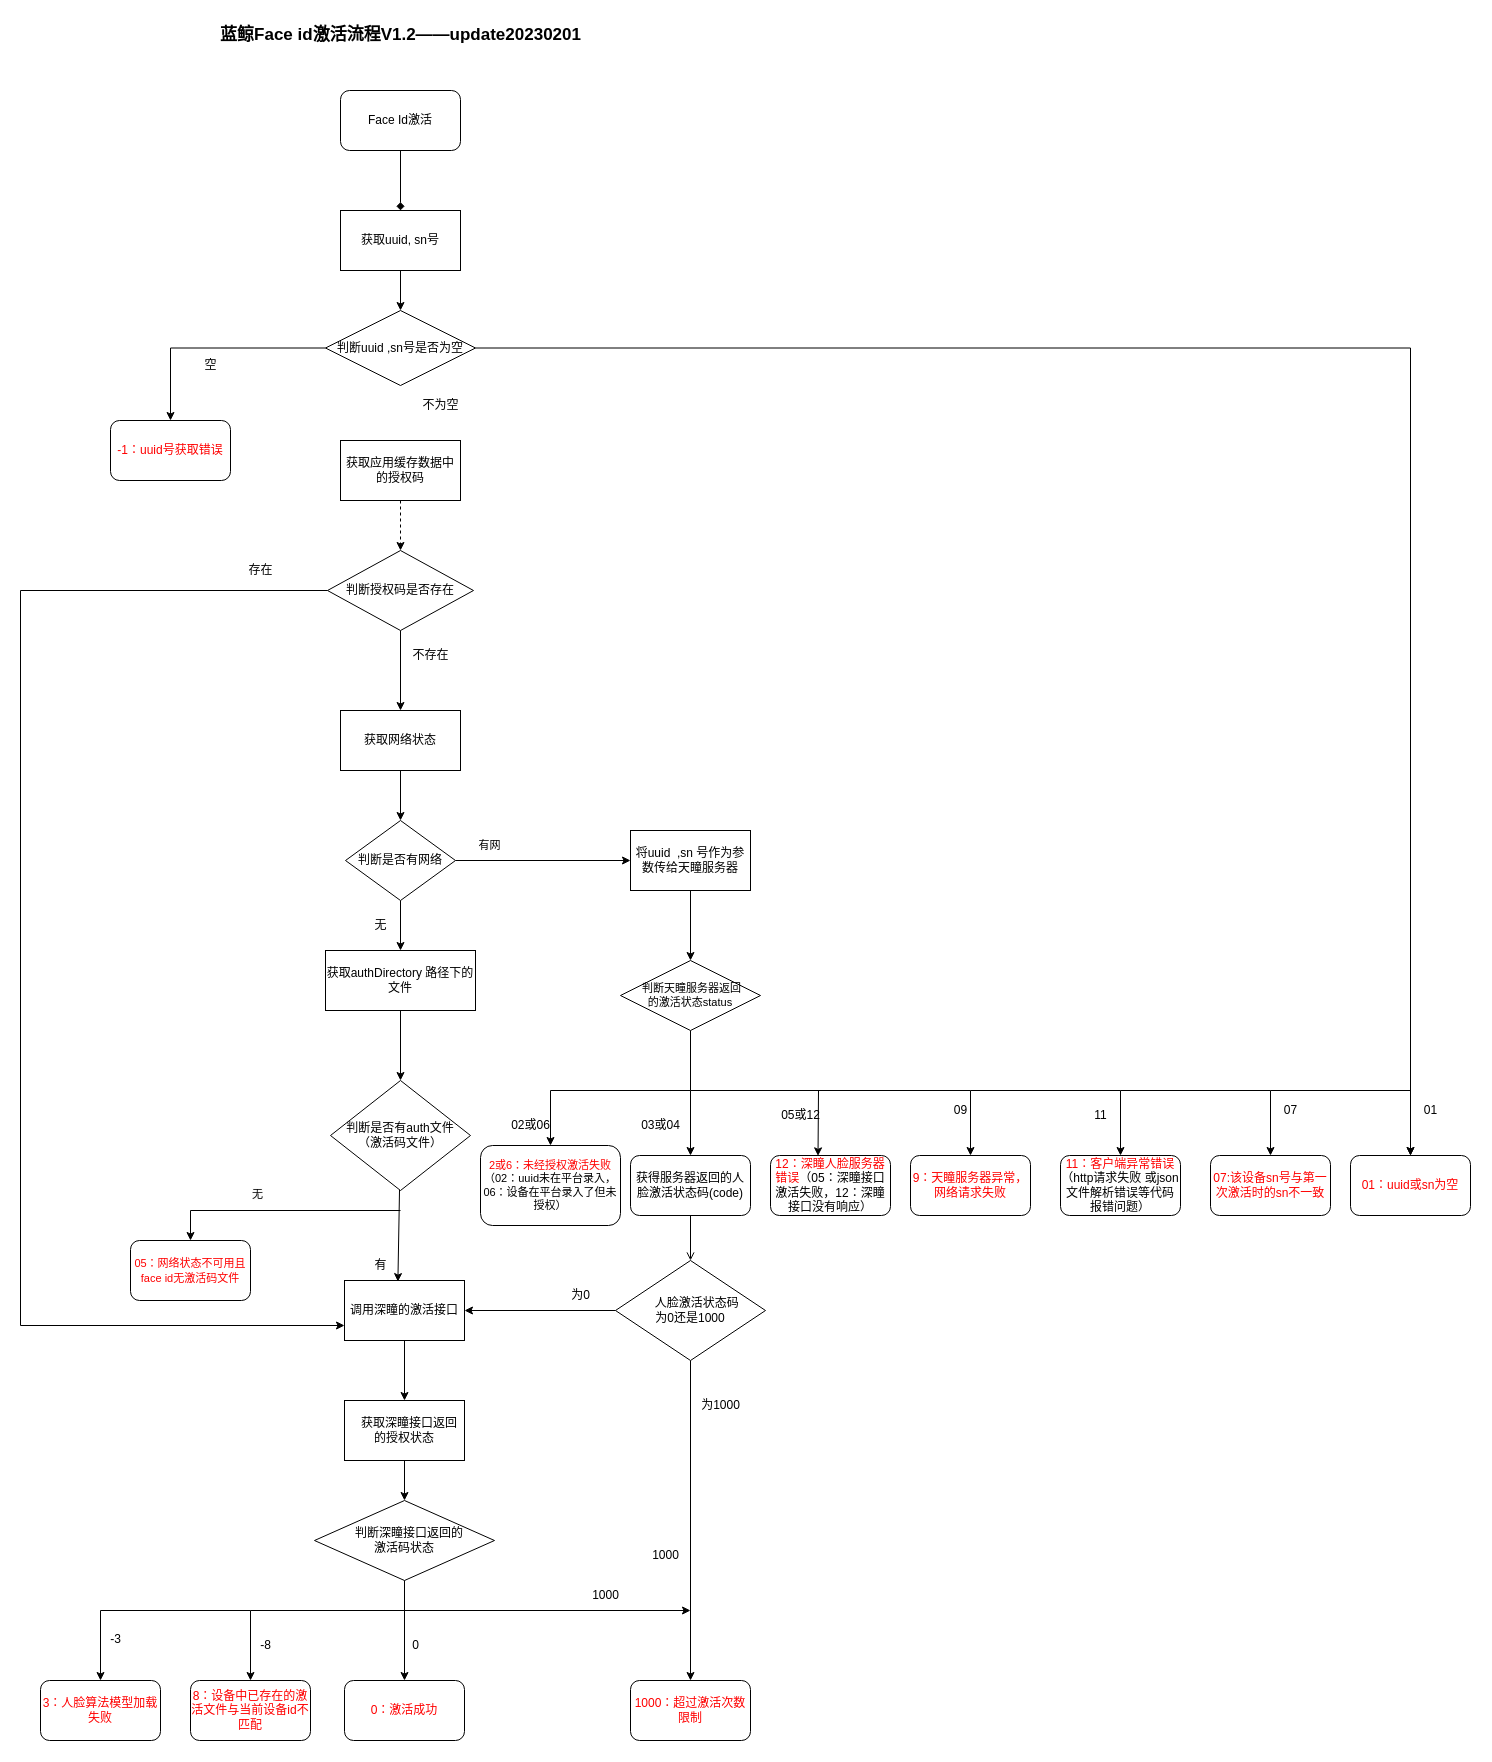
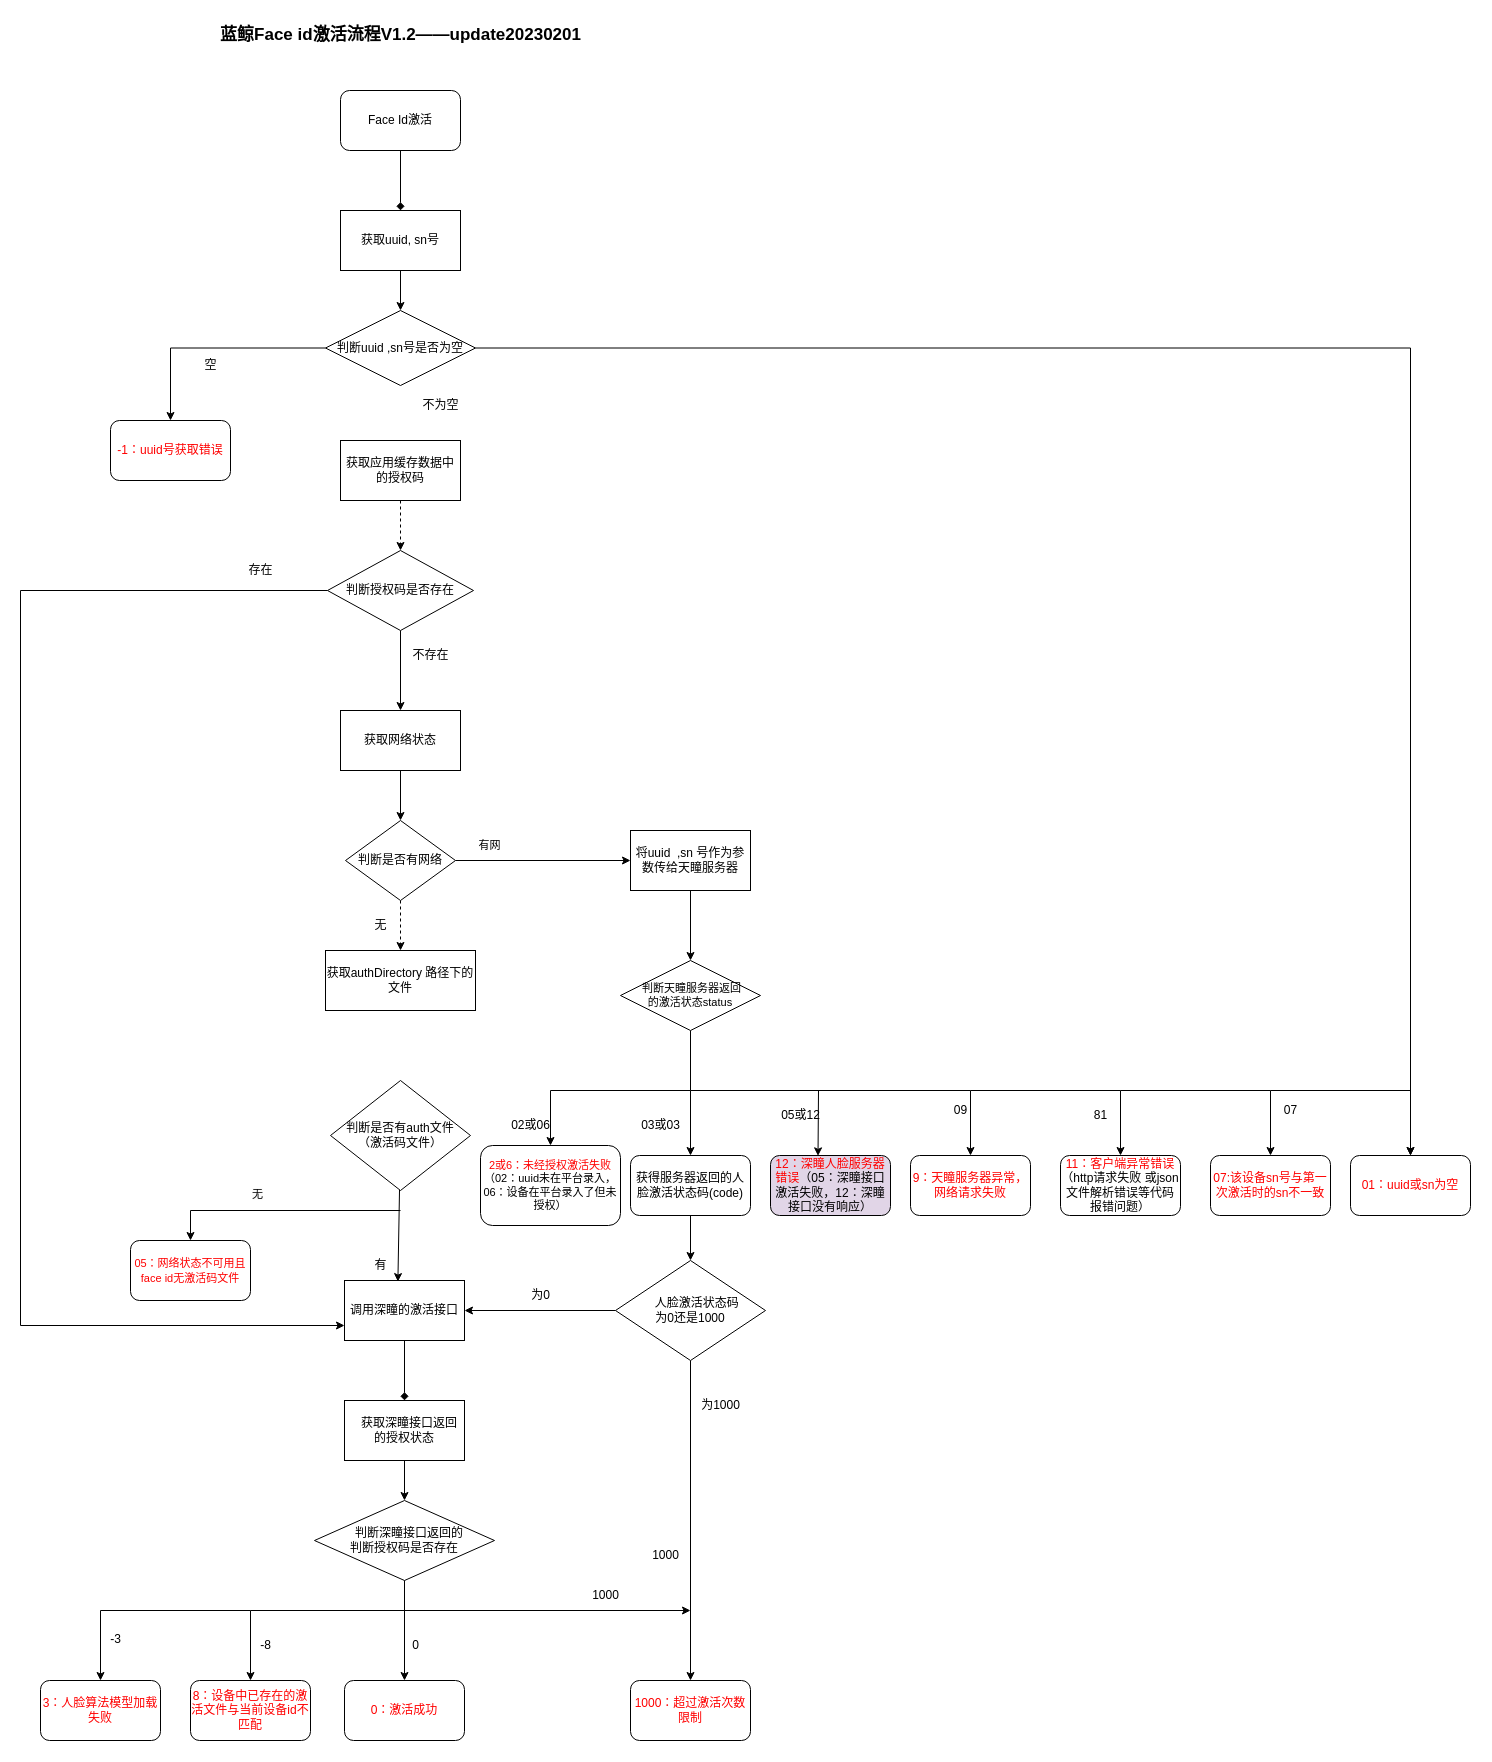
edge "判断是否有网络" -> "获取authDirectory 路径下的文件": style solid -> dashed
edge "获取authDirectory 路径下的文件" -> "判断是否有auth文件 （激活码文件）": removed
node "01": removed
node "11": label "11" -> "81"
node "03或04": label "03或04" -> "03或03"
node "12：深瞳人脸服务器错误（05：深瞳接口激活失败，12：深瞳接口没有响应）": fillcolor #ffffff -> #e1d5e7
edge "获得服务器返回的人脸激活状态码(code)" -> "人脸激活状态码 为0还是1000": arrowhead open -> classic
node "为0": moved (581, 1296) -> (541, 1296)
edge "调用深瞳的激活接口" -> "获取深瞳接口返回的授权状态": arrowhead classic -> diamond
node "判断深瞳接口返回的 激活码状态": label "判断深瞳接口返回的 激活码状态" -> "判断深瞳接口返回的 判断授权码是否存在"
